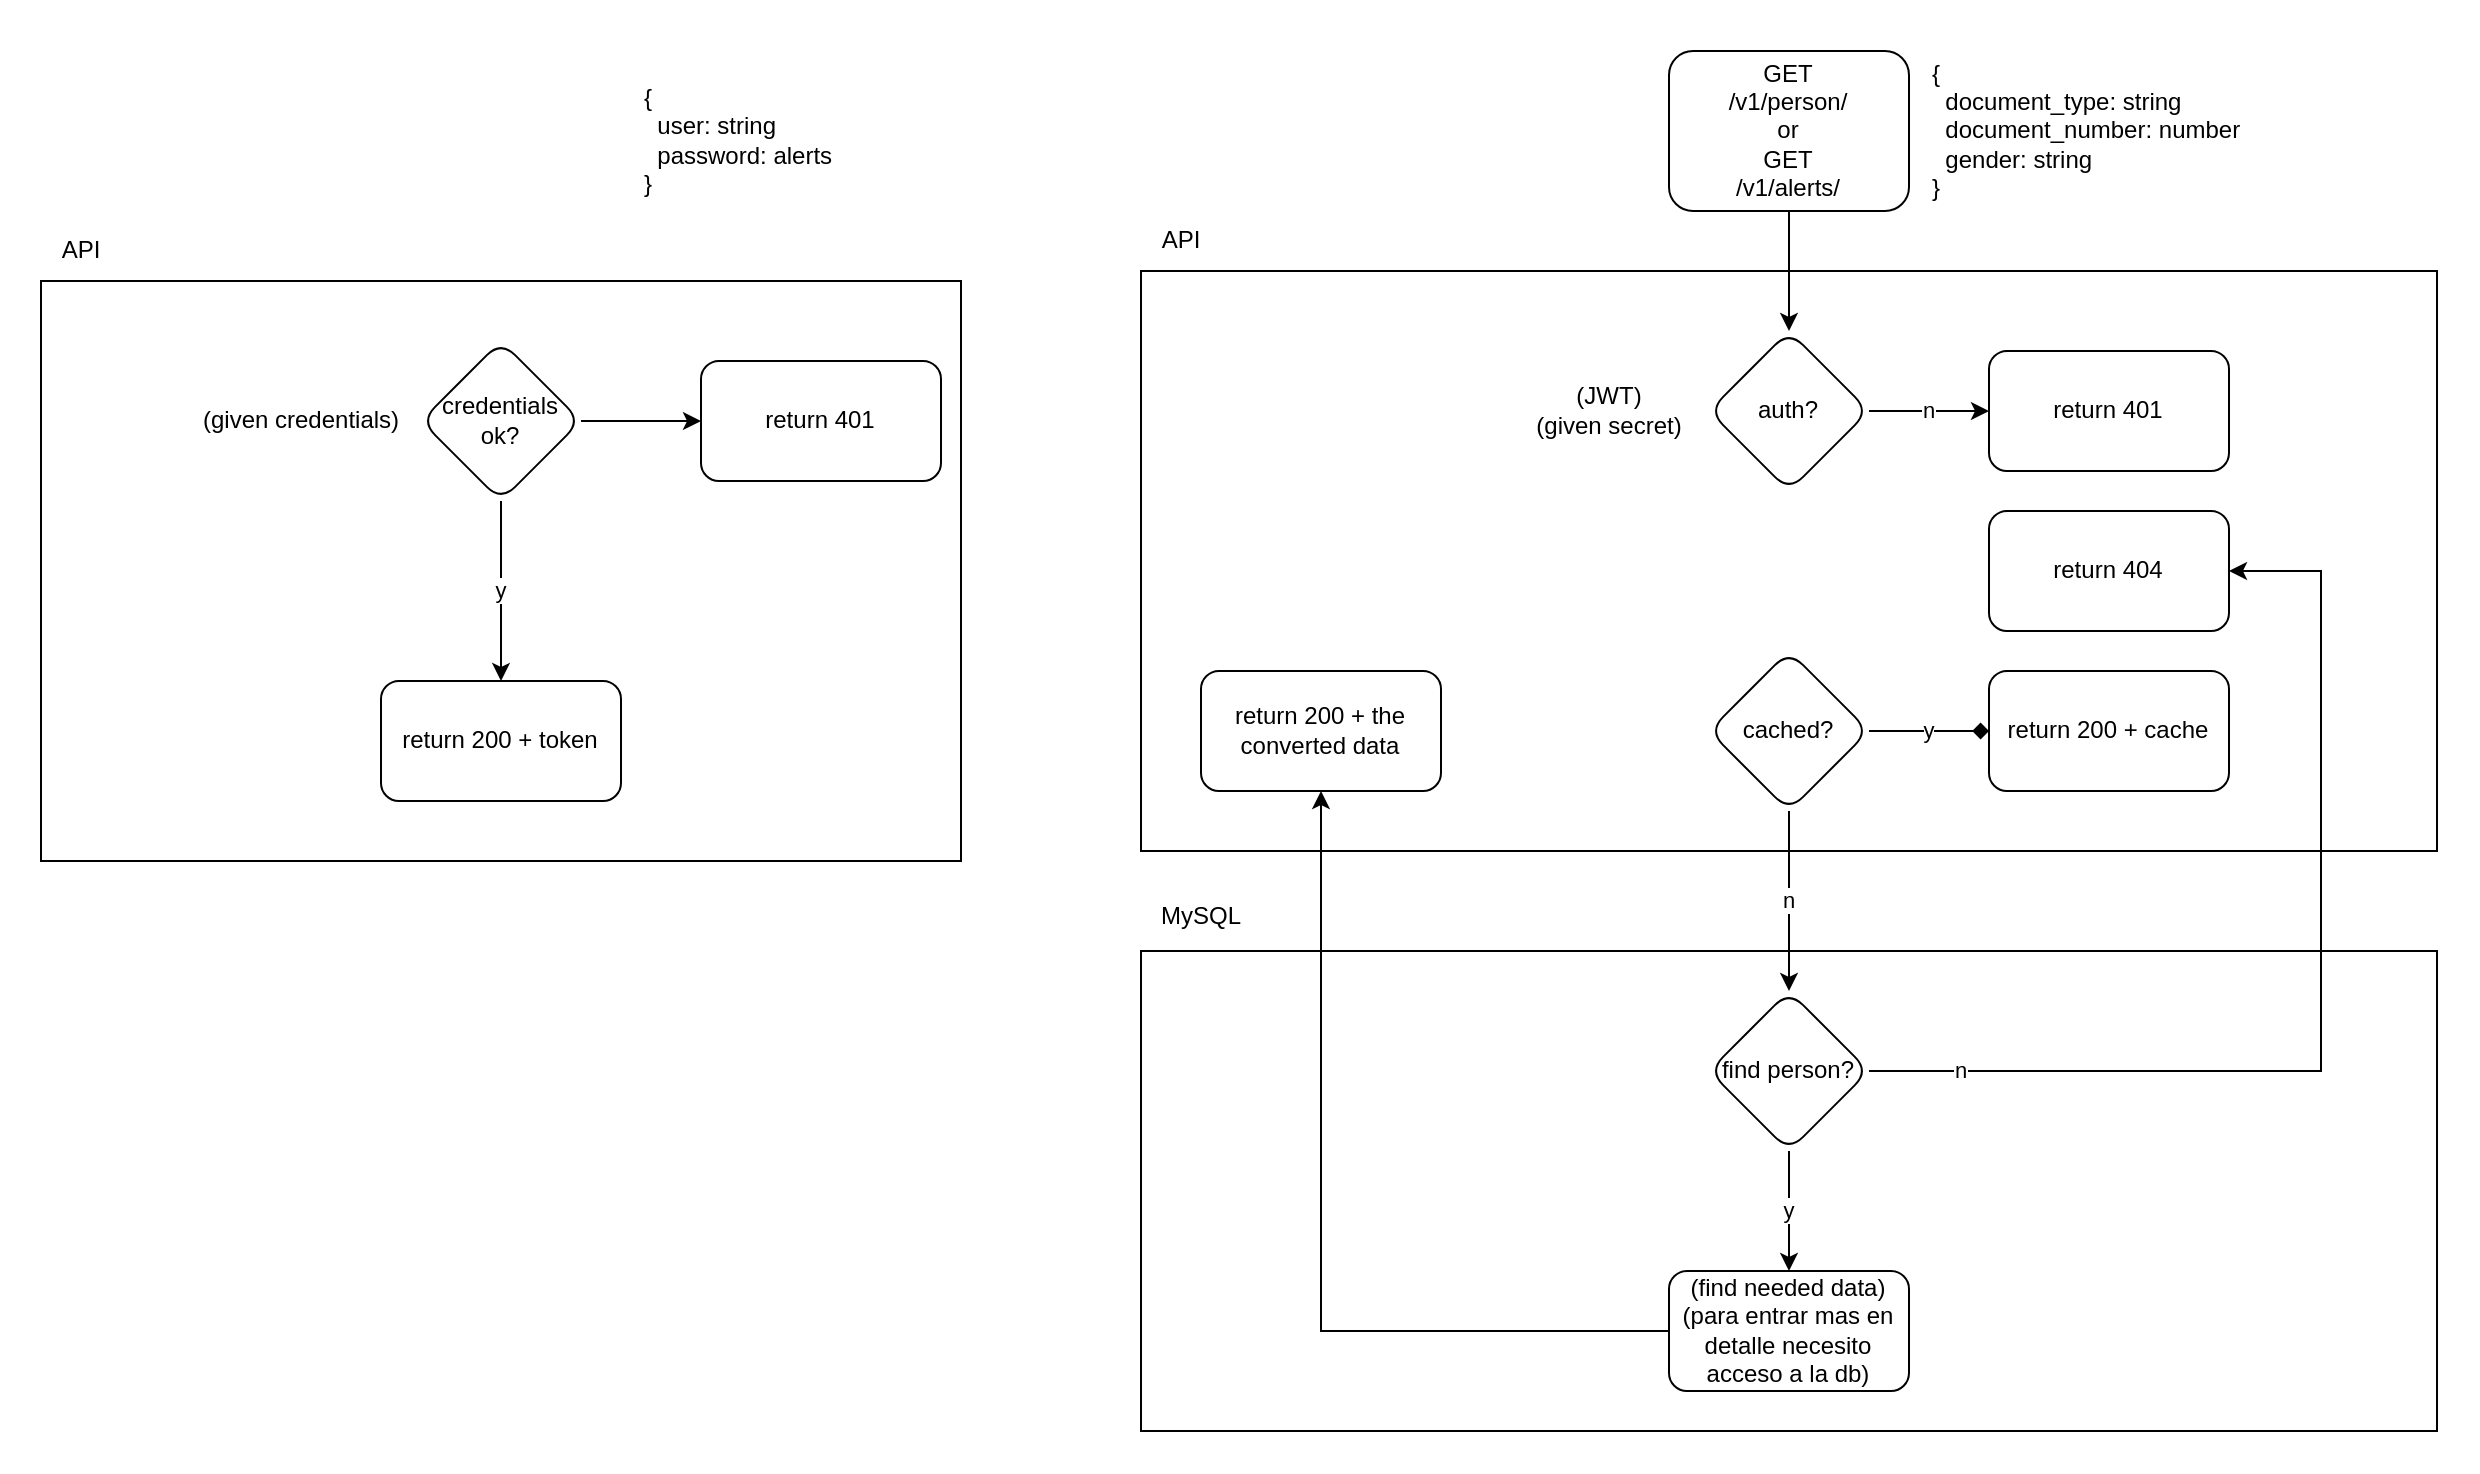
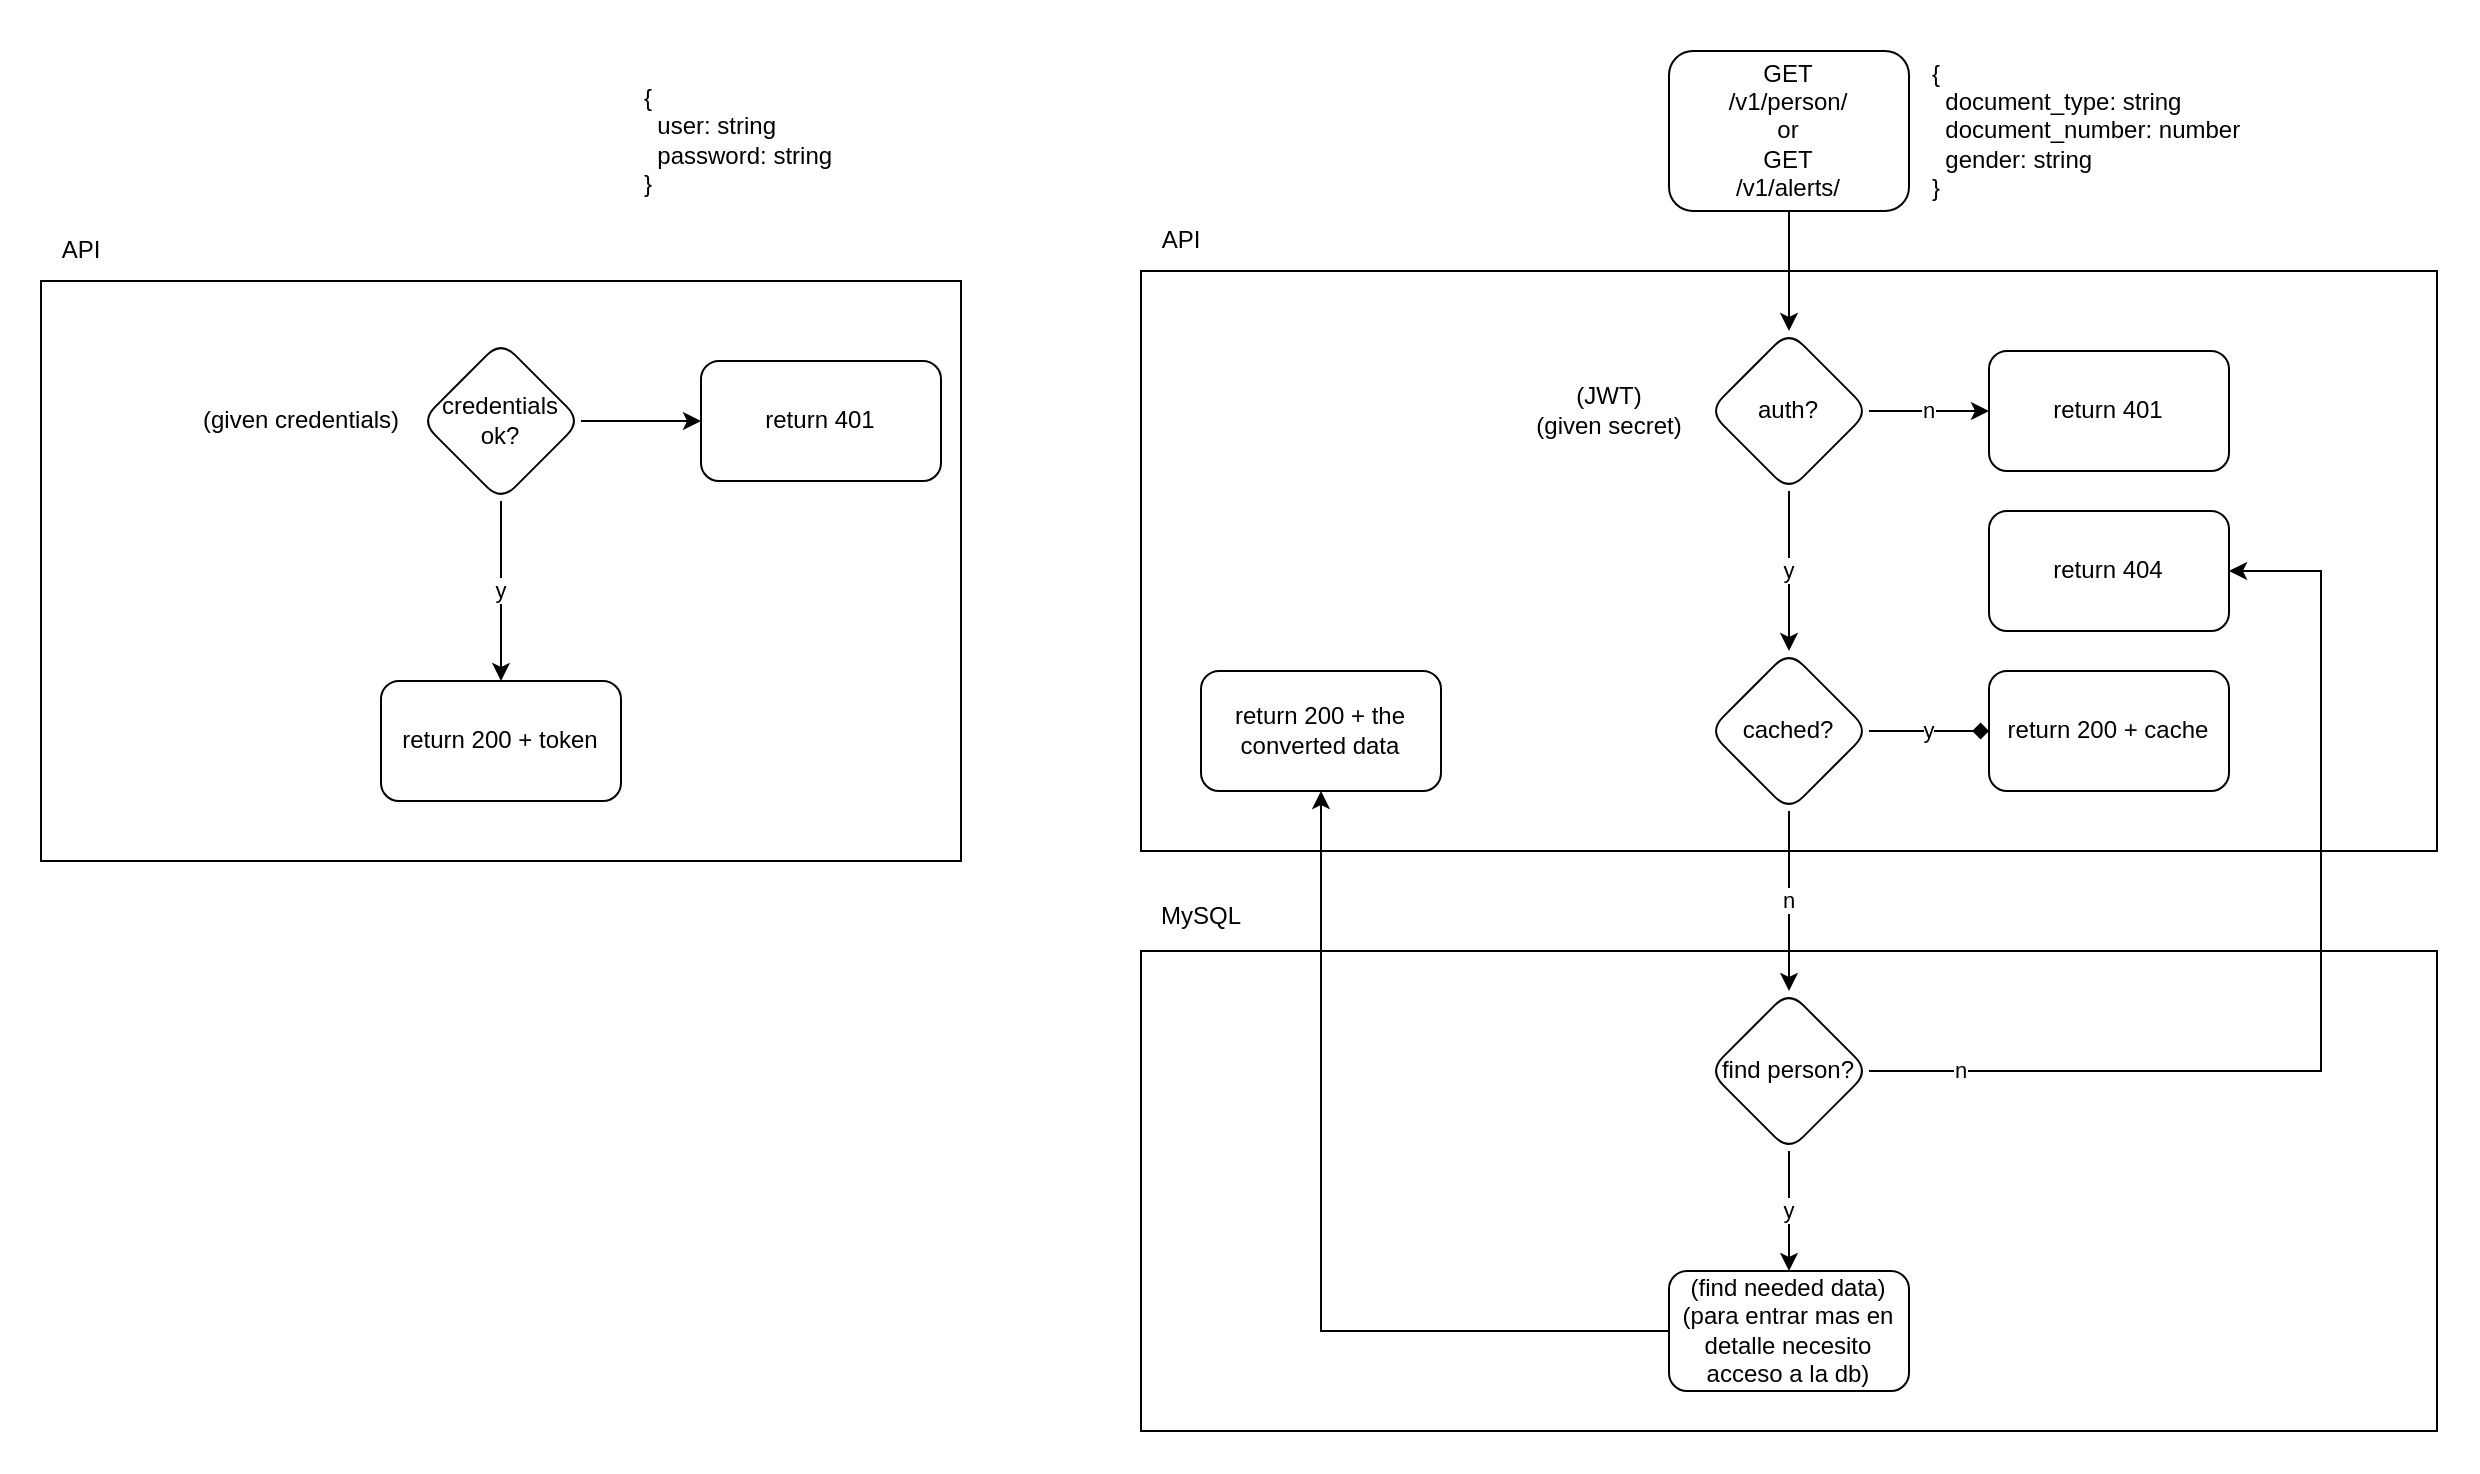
node "{ user: string password: alerts }": label "{ user: string password: alerts }" -> "{ user: string password: string }"
edge "auth?" -> "cached?": added, label "y"
